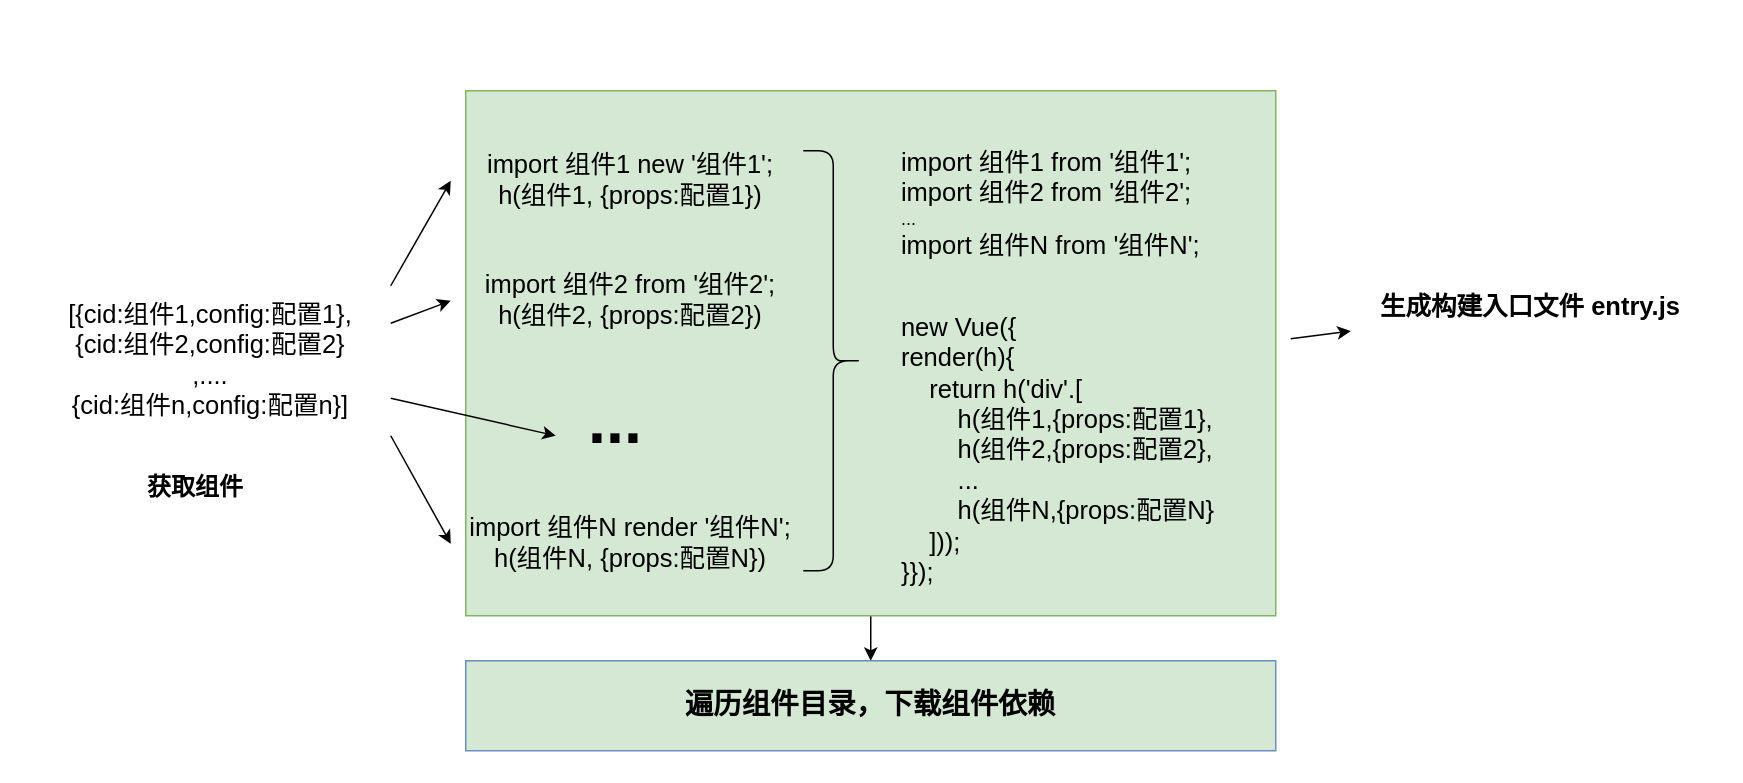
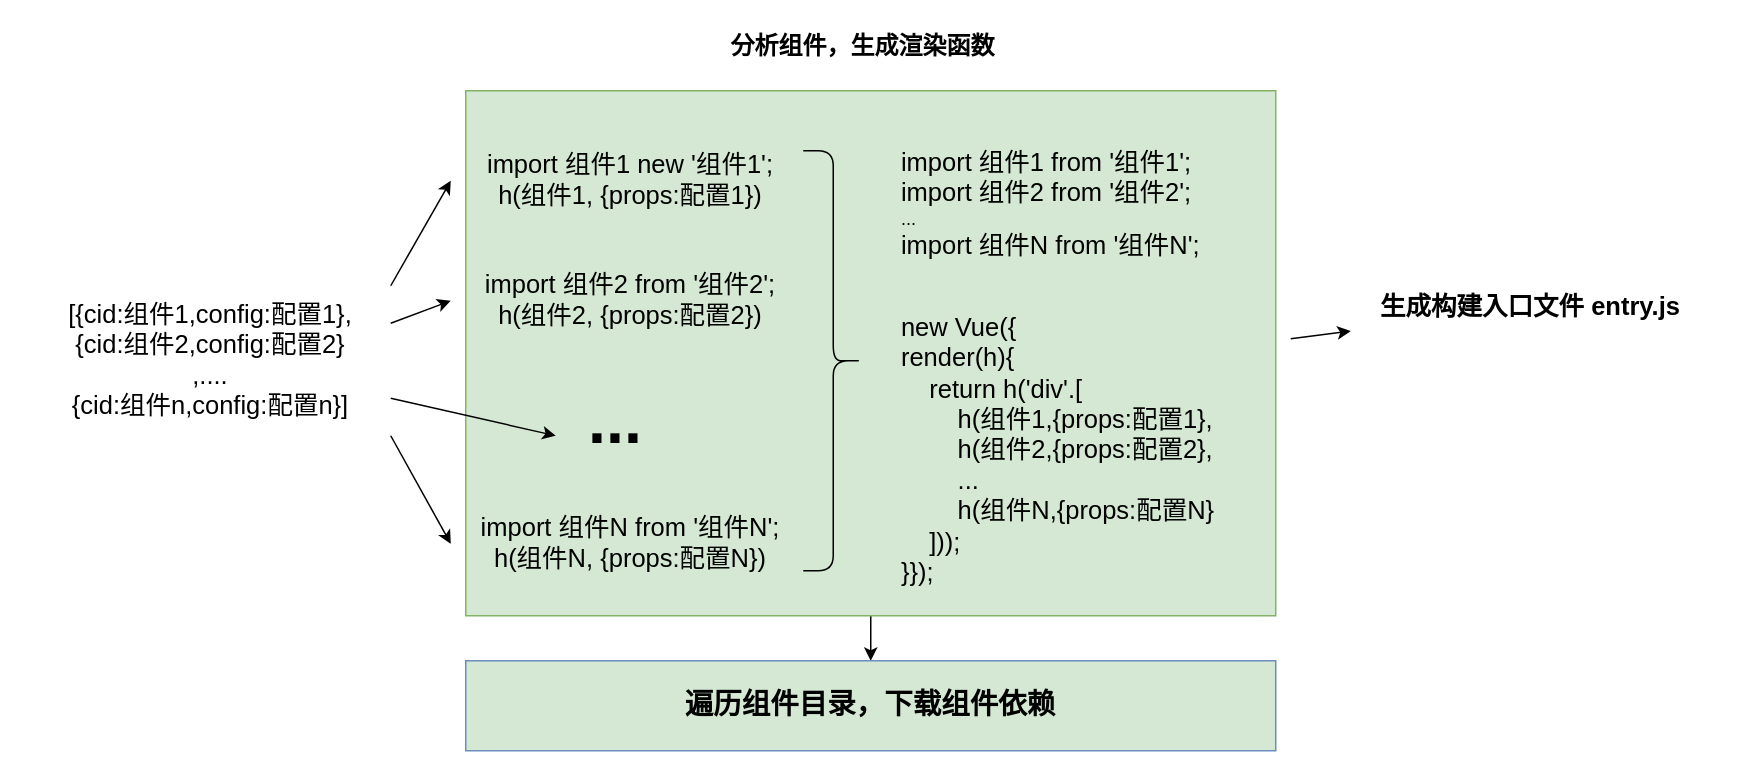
node "分析组件，生成渲染函数": added
node "获取组件": removed
node "import 组件N render '组件N'; h(组件N, {props:配置N})": label "import 组件N render '组件N'; h(组件N, {props:配置N})" -> "import 组件N from '组件N'; h(组件N, {props:配置N})"
